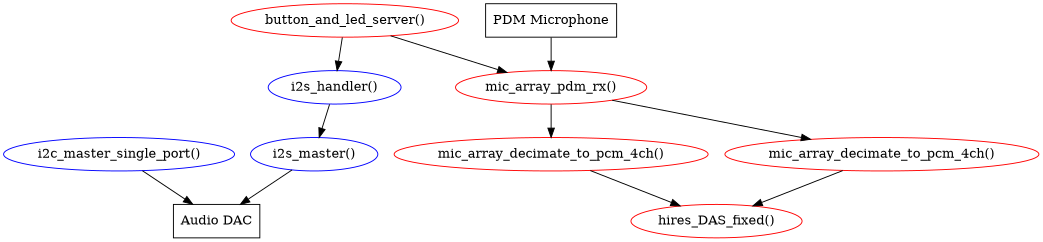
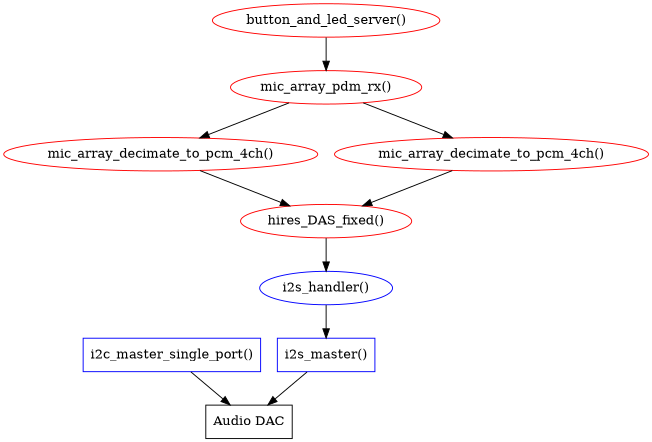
node "PDM Microphone": removed
edge "button_and_led_server()" -> "i2s_handler()": now "hires_DAS_fixed()" -> "i2s_handler()"
node "i2c_master_single_port()": shape ellipse -> box
node "i2s_master()": shape ellipse -> box
